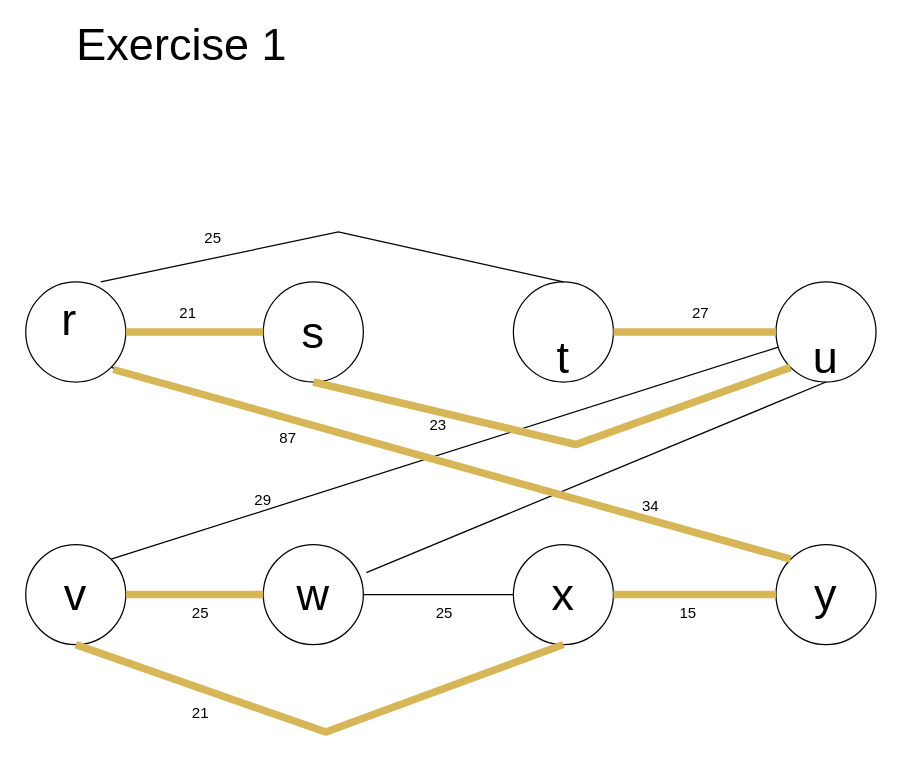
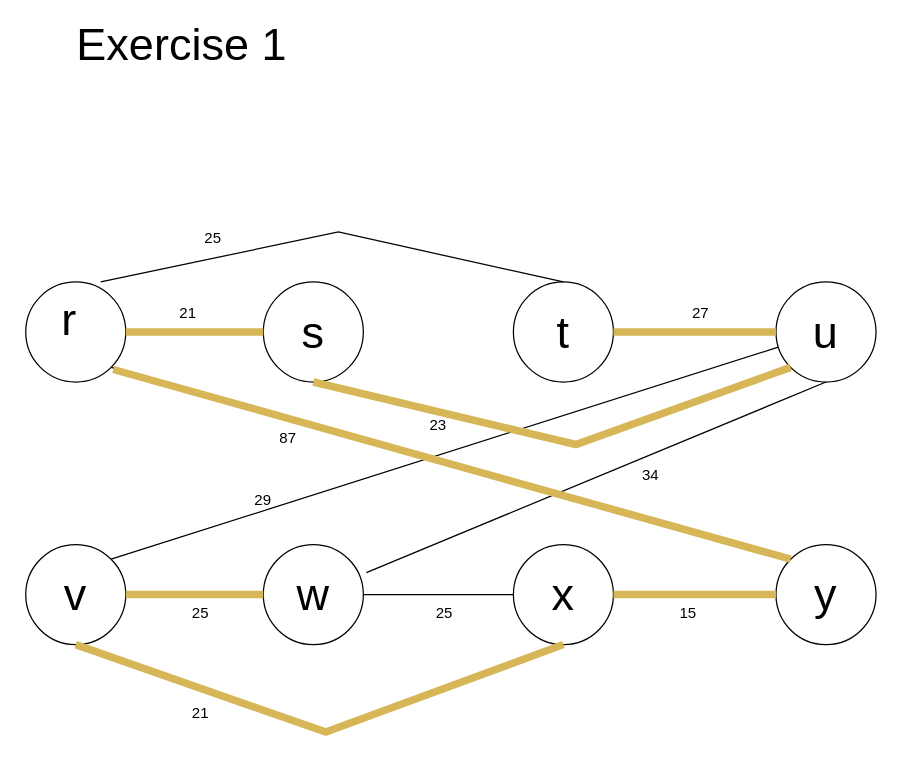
node "t": moved (563, 357) -> (563, 332)
node "u": moved (826, 357) -> (826, 332)
node "34": moved (651, 507) -> (651, 476)
